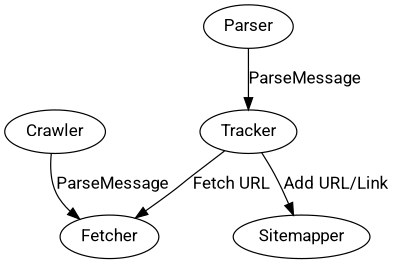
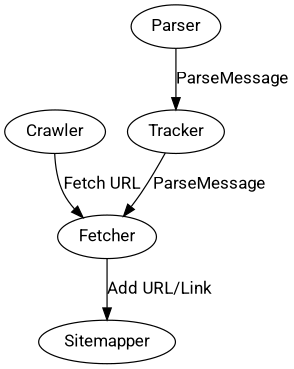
edge "Tracker" -> "Sitemapper": now "Fetcher" -> "Sitemapper"
edge "Crawler" -> "Fetcher": label "ParseMessage" -> "Fetch URL"
edge "Tracker" -> "Fetcher": label "Fetch URL" -> "ParseMessage"
